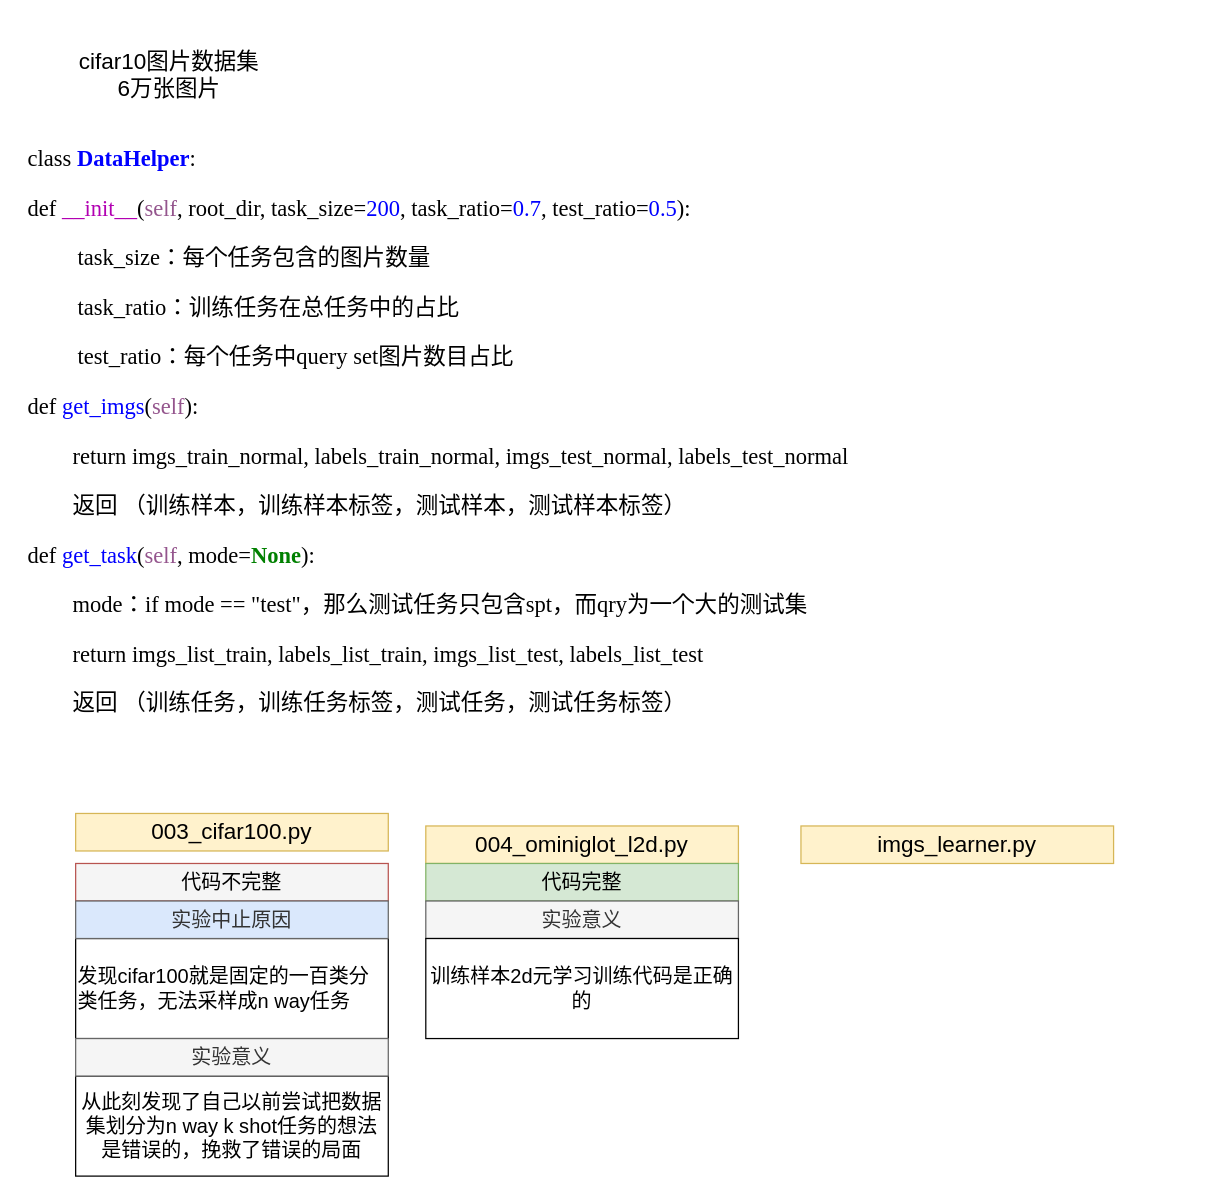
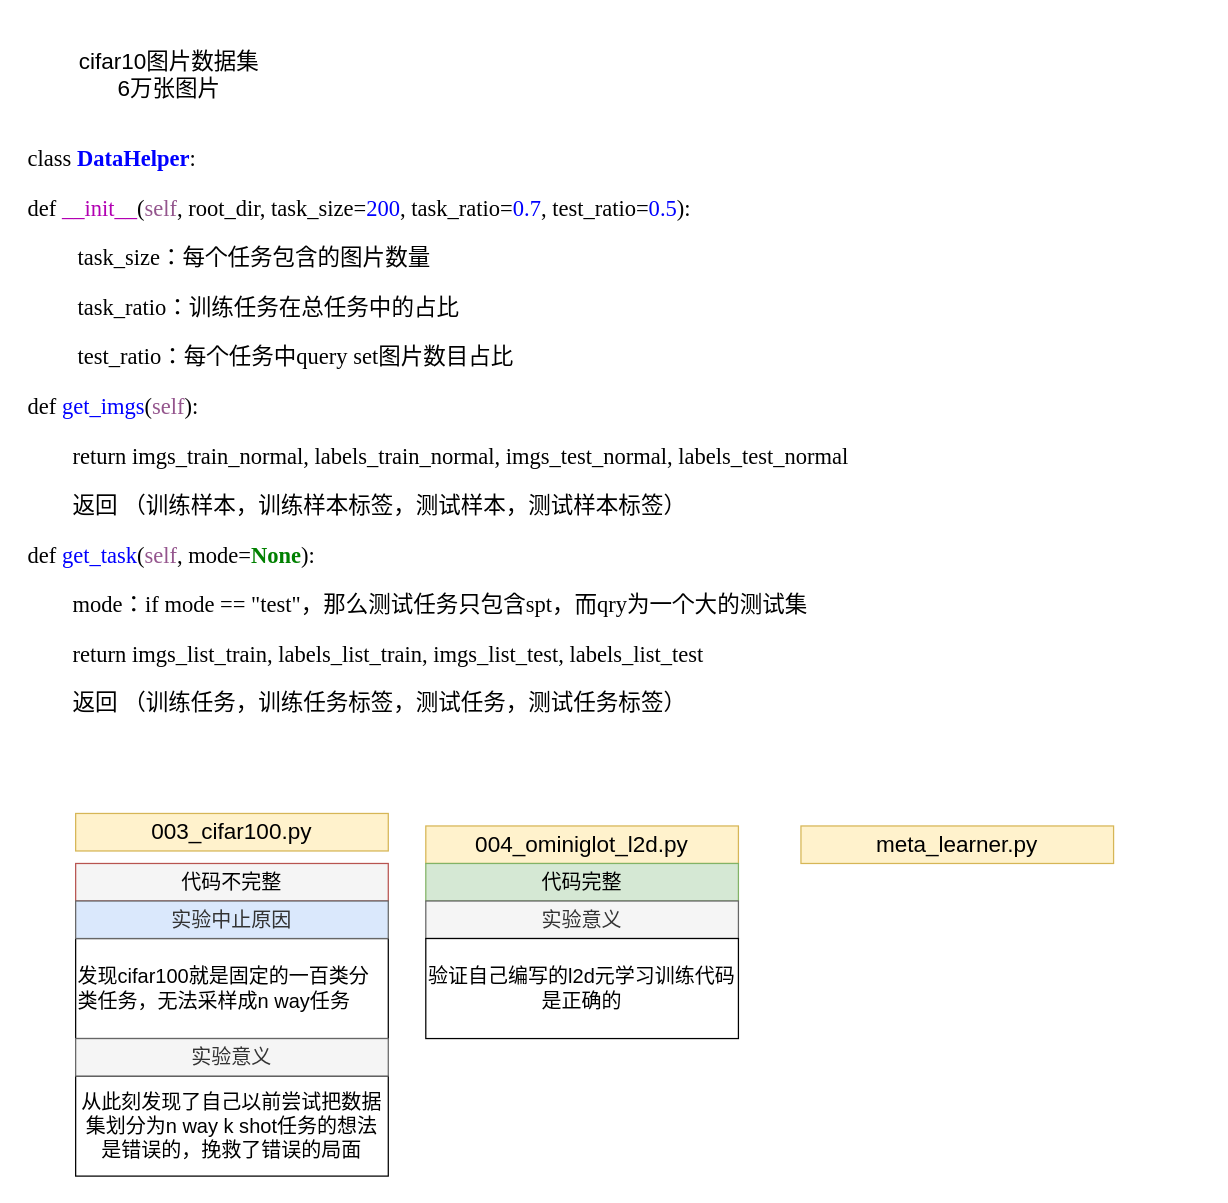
node "imgs_learner.py": label "imgs_learner.py" -> "meta_learner.py"
node "训练样本2d元学习训练代码是正确的": label "训练样本2d元学习训练代码是正确的" -> "验证自己编写的l2d元学习训练代码是正确的"
